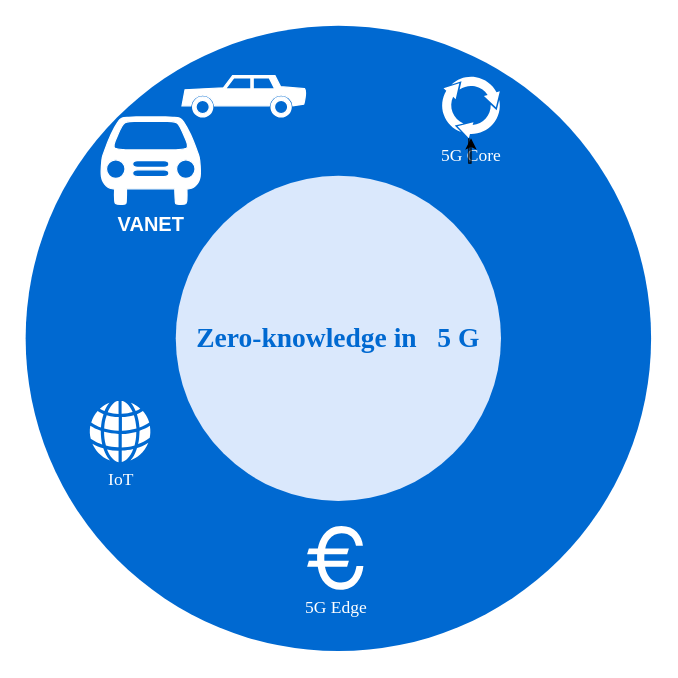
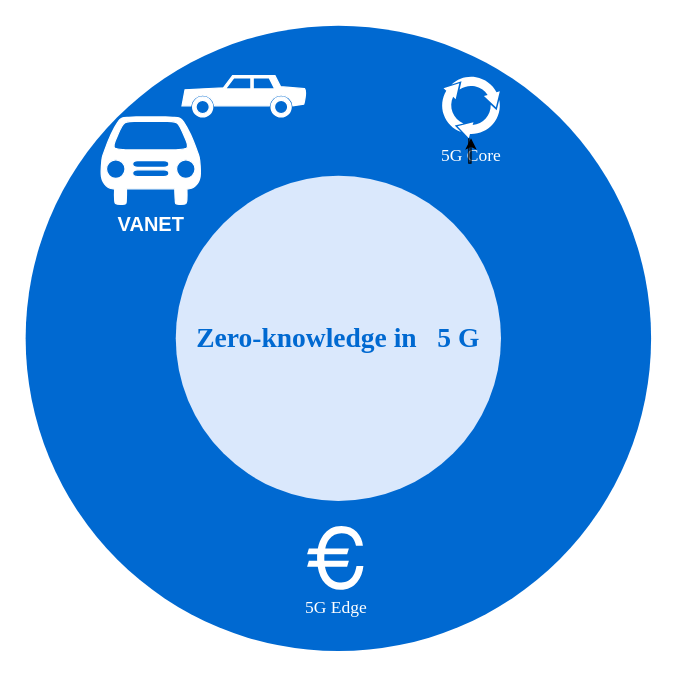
node "IoT": removed
